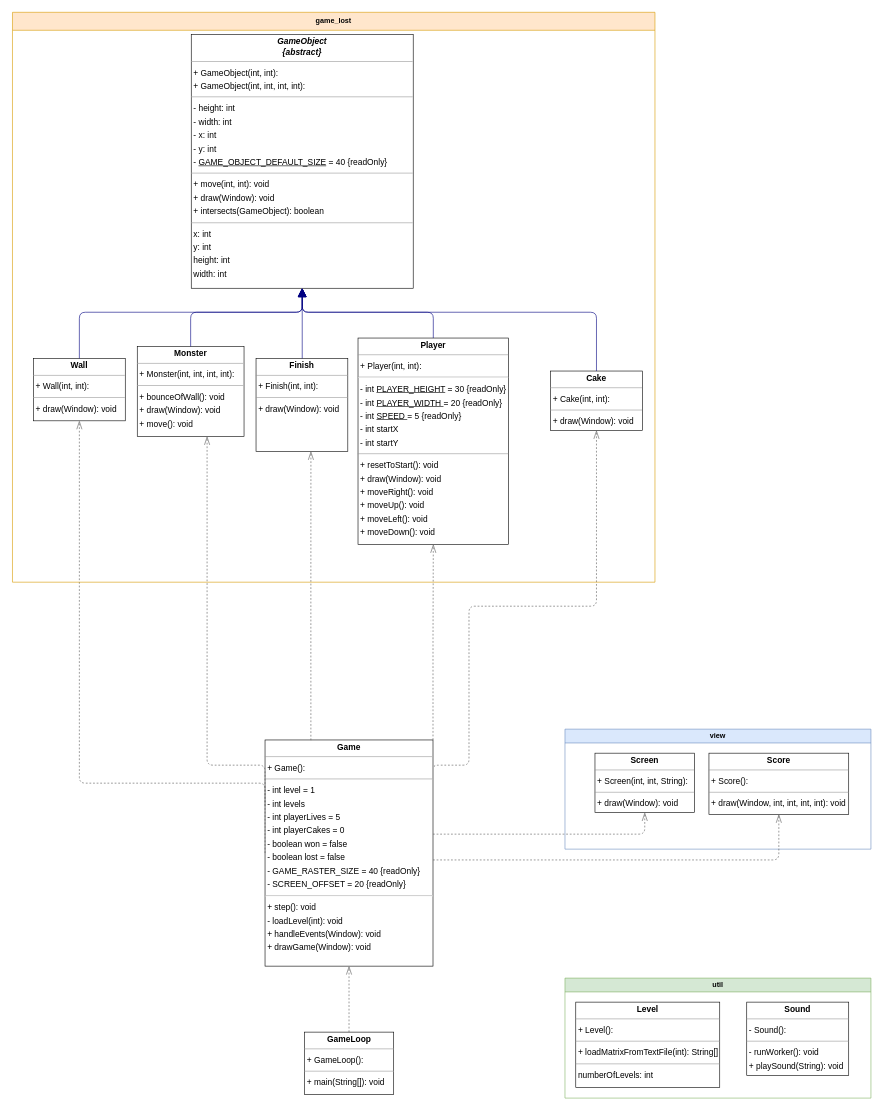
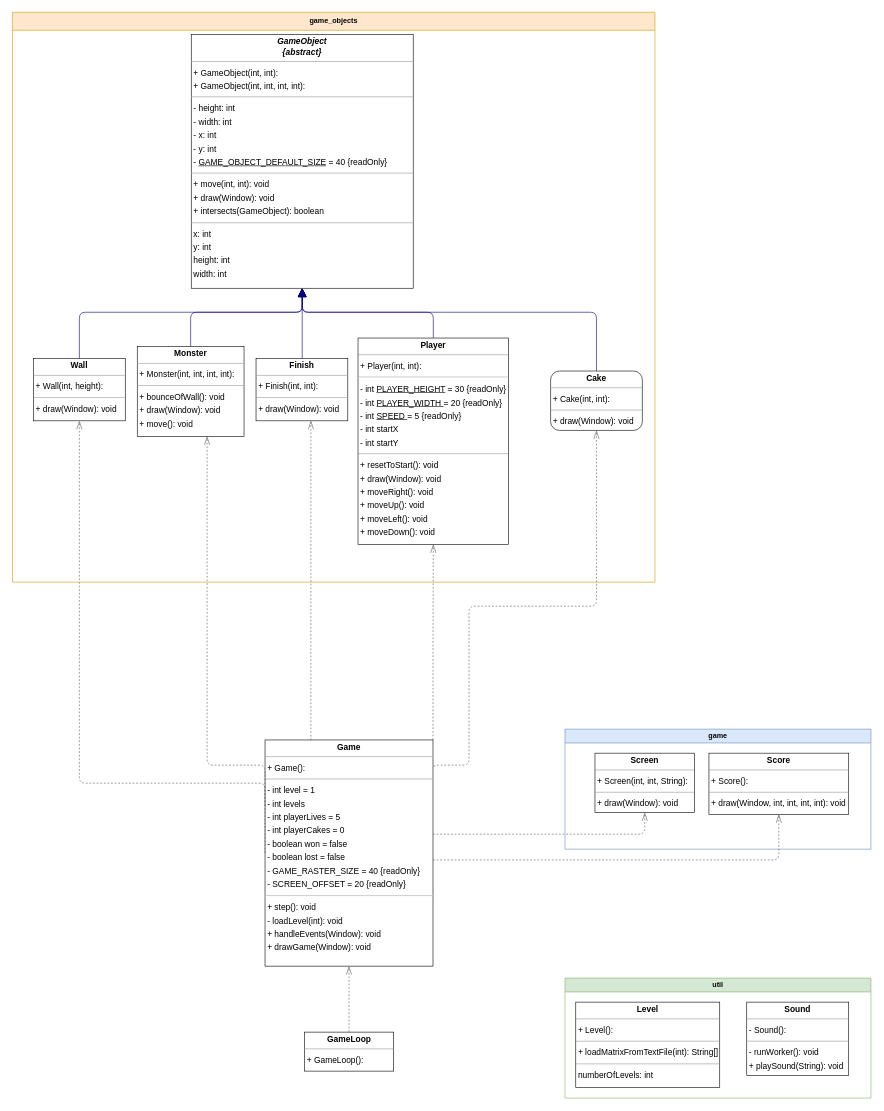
node "game_lost": label "game_lost" -> "game_objects"
node "Wall + Wall(int, int): + draw(Window): void": label "Wall + Wall(int, int): + draw(Window): void" -> "Wall + Wall(int, height): + draw(Window): void"
node "Cake + Cake(int, int): + draw(Window): void": shape rectangle -> rounded rectangle
node "Finish + Finish(int, int): + draw(Window): void": size 92x93 -> 92x62
node "view": label "view" -> "game"
node "GameLoop + GameLoop(): + main(String[]): void": size 89x62 -> 89x39
